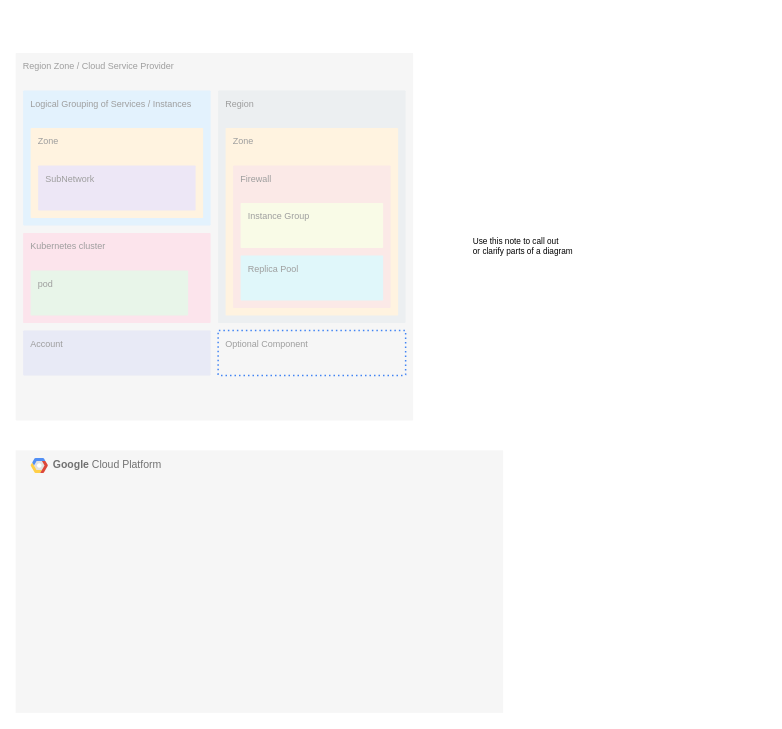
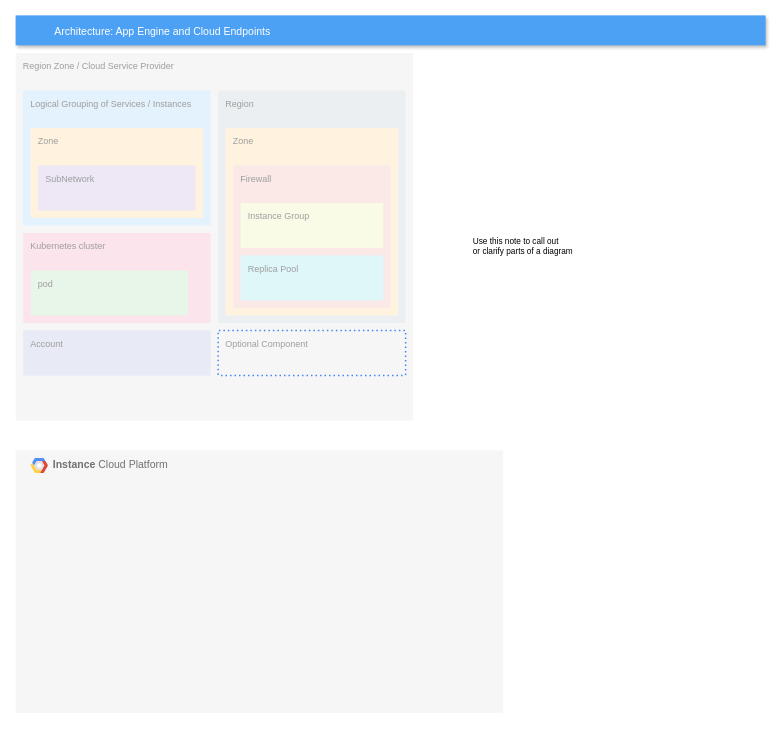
node "Architecture: App Engine and Cloud Endpoints": added
node "Google Cloud Platform": label "Google Cloud Platform" -> "Instance Cloud Platform"
